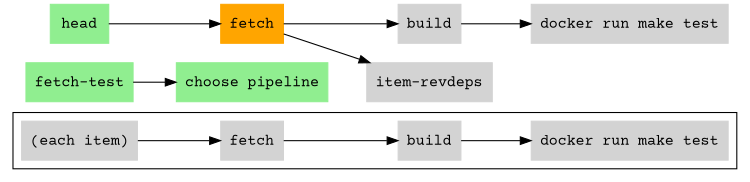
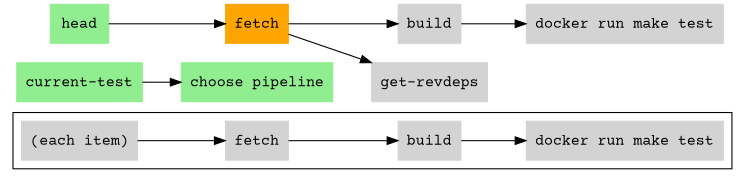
node "fetch-test": label "fetch-test" -> "current-test"
node "item-revdeps": label "item-revdeps" -> "get-revdeps"
